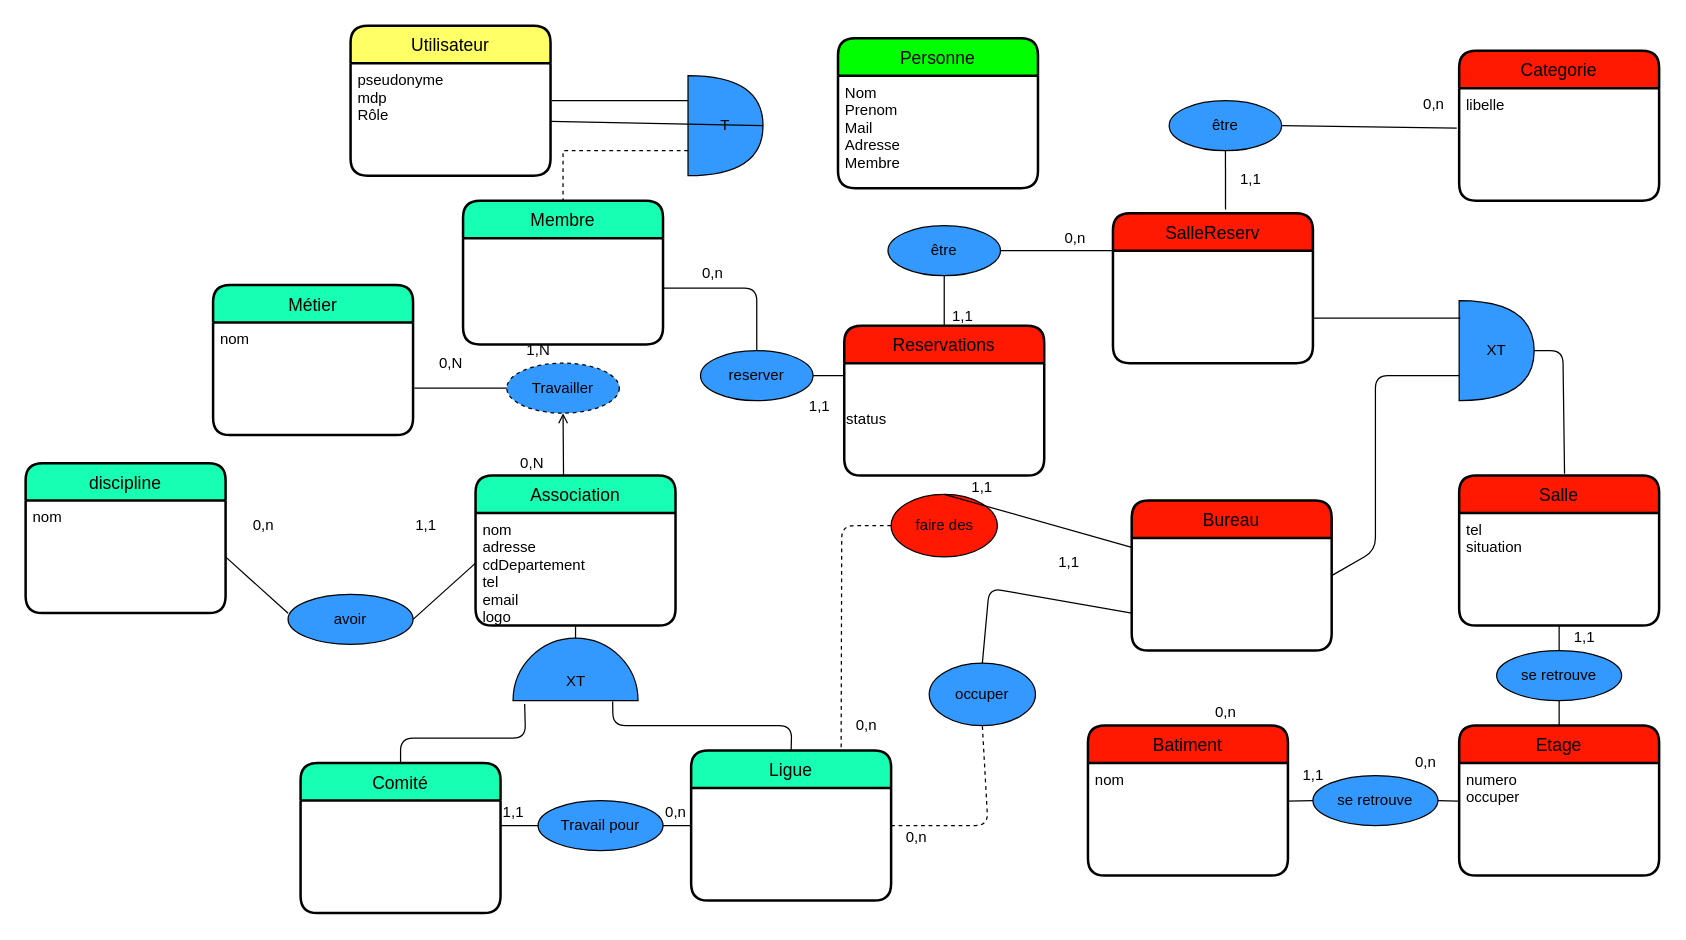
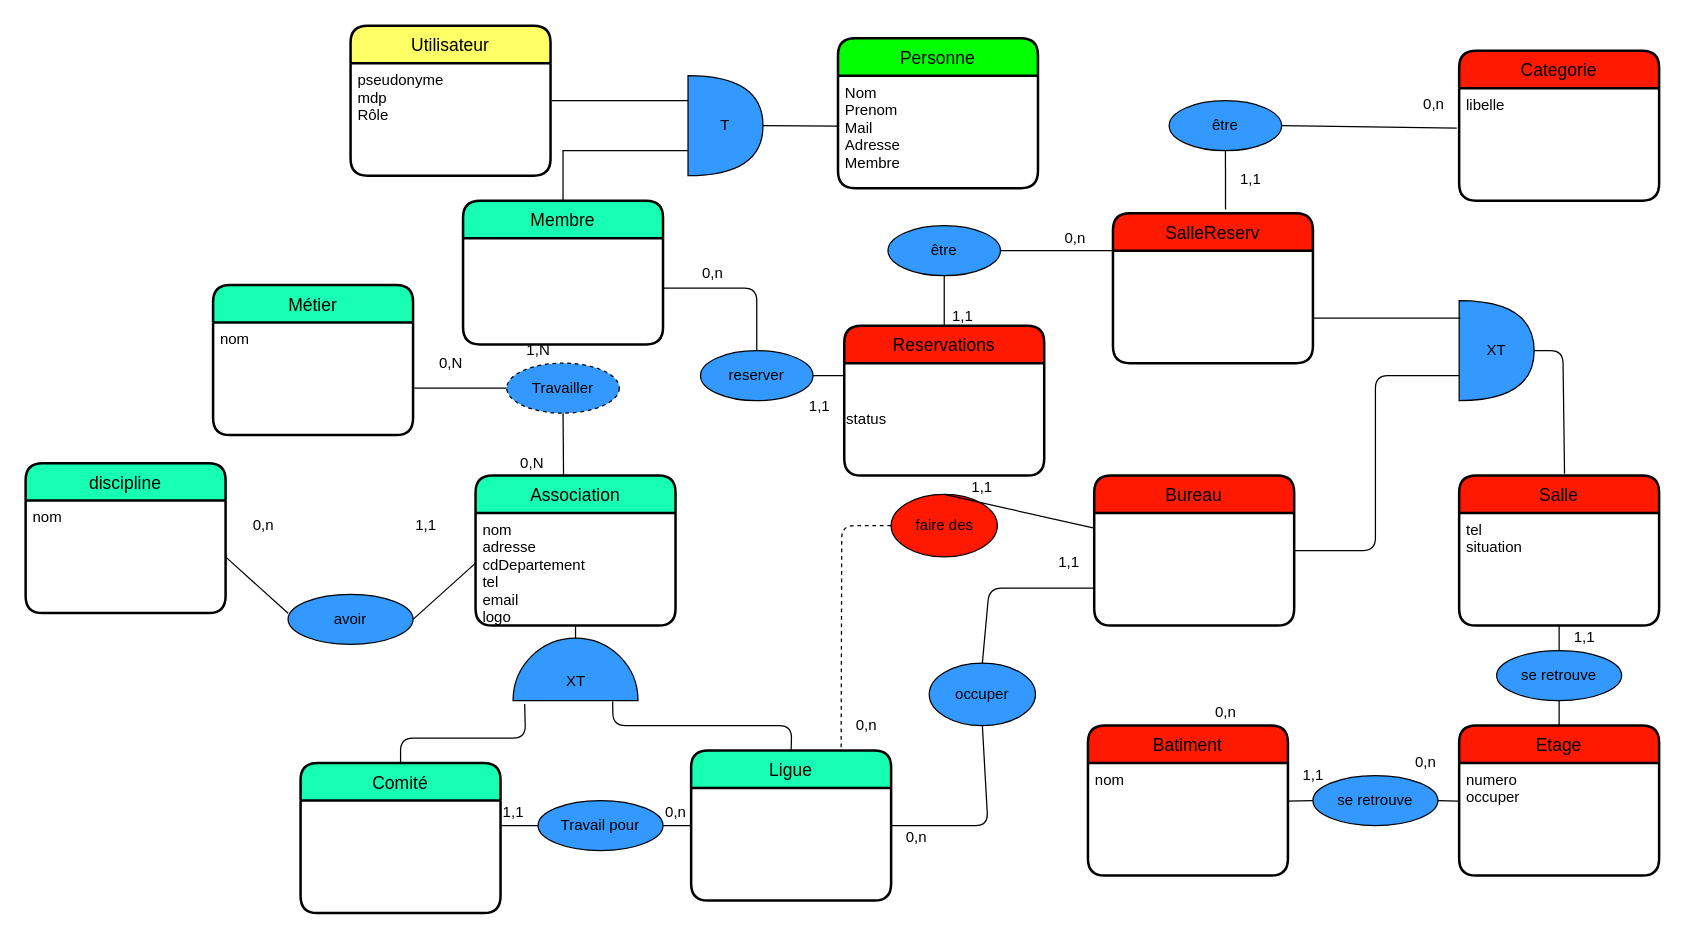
edge "pseudonyme mdp Rôle" -- "T": now "Nom Prenom Mail Adresse Membre" -- "T"
edge "T" -- "Membre": style dashed -> solid
edge "Association" -> "Travailler": arrowhead open -> none
node "Bureau": moved (1232, 576) -> (1194, 551)
edge "occuper" -- "Ligue": style dashed -> solid
